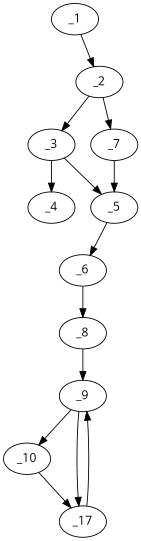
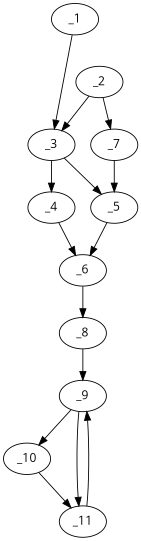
edge "_1" -> "_2": now "_1" -> "_3"
edge "_4" -> "_6": added
node "_17": label "_17" -> "_11"
